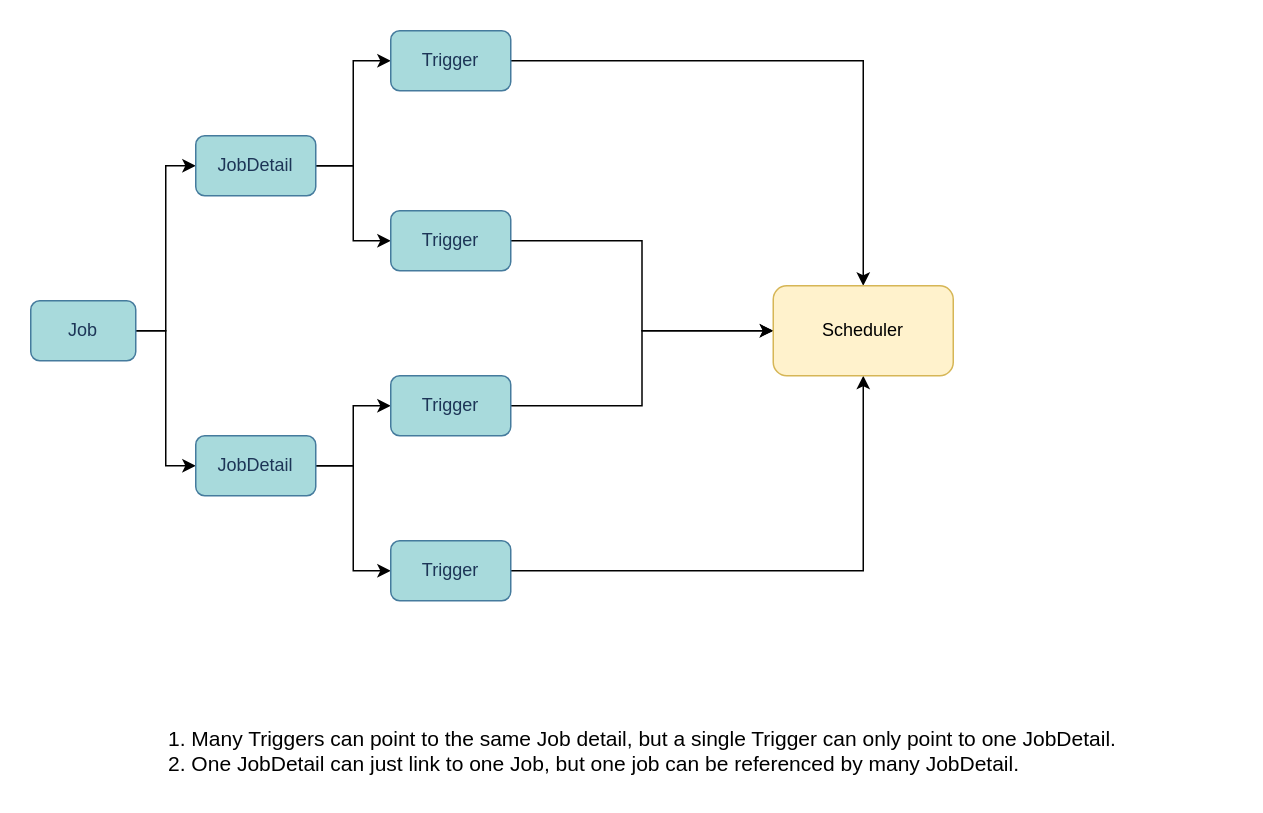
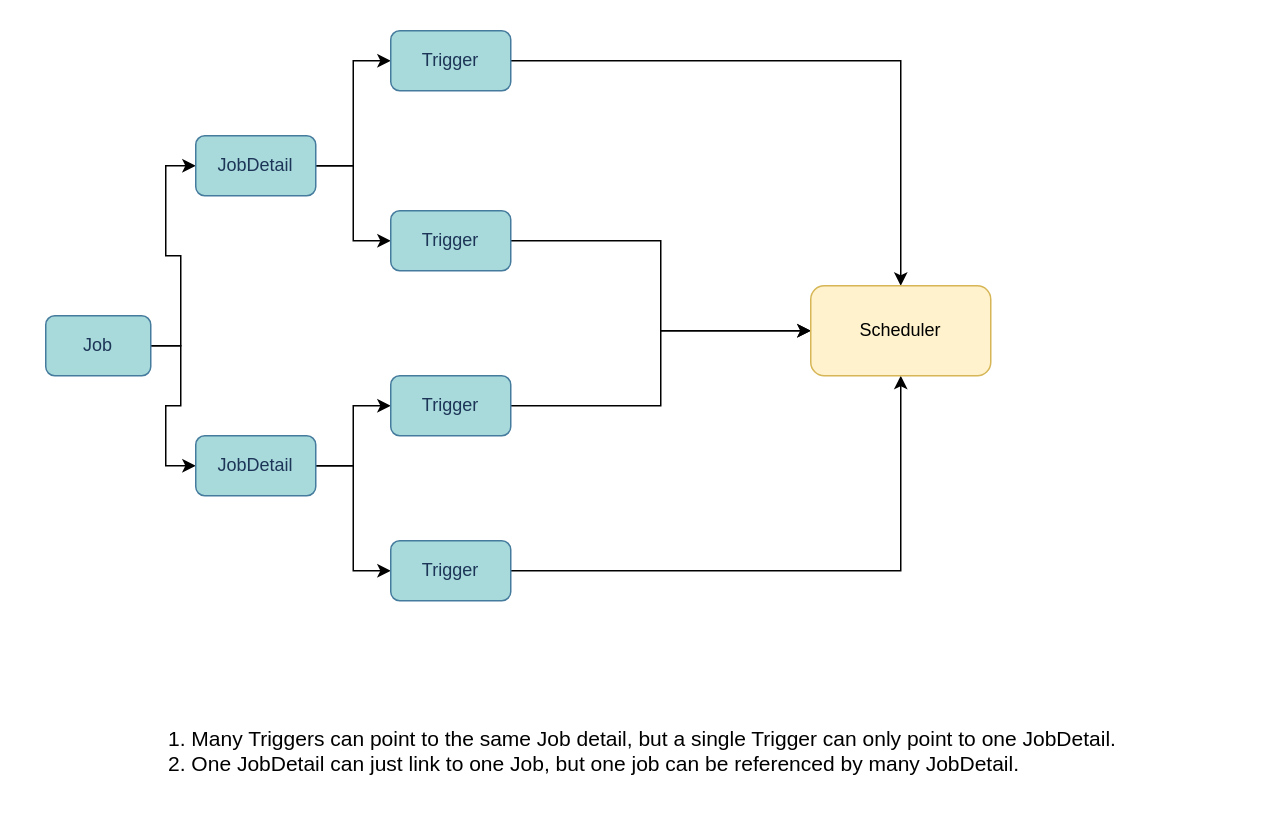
node "Job": moved (83, 331) -> (98, 346)
node "Scheduler": moved (863, 331) -> (901, 331)
